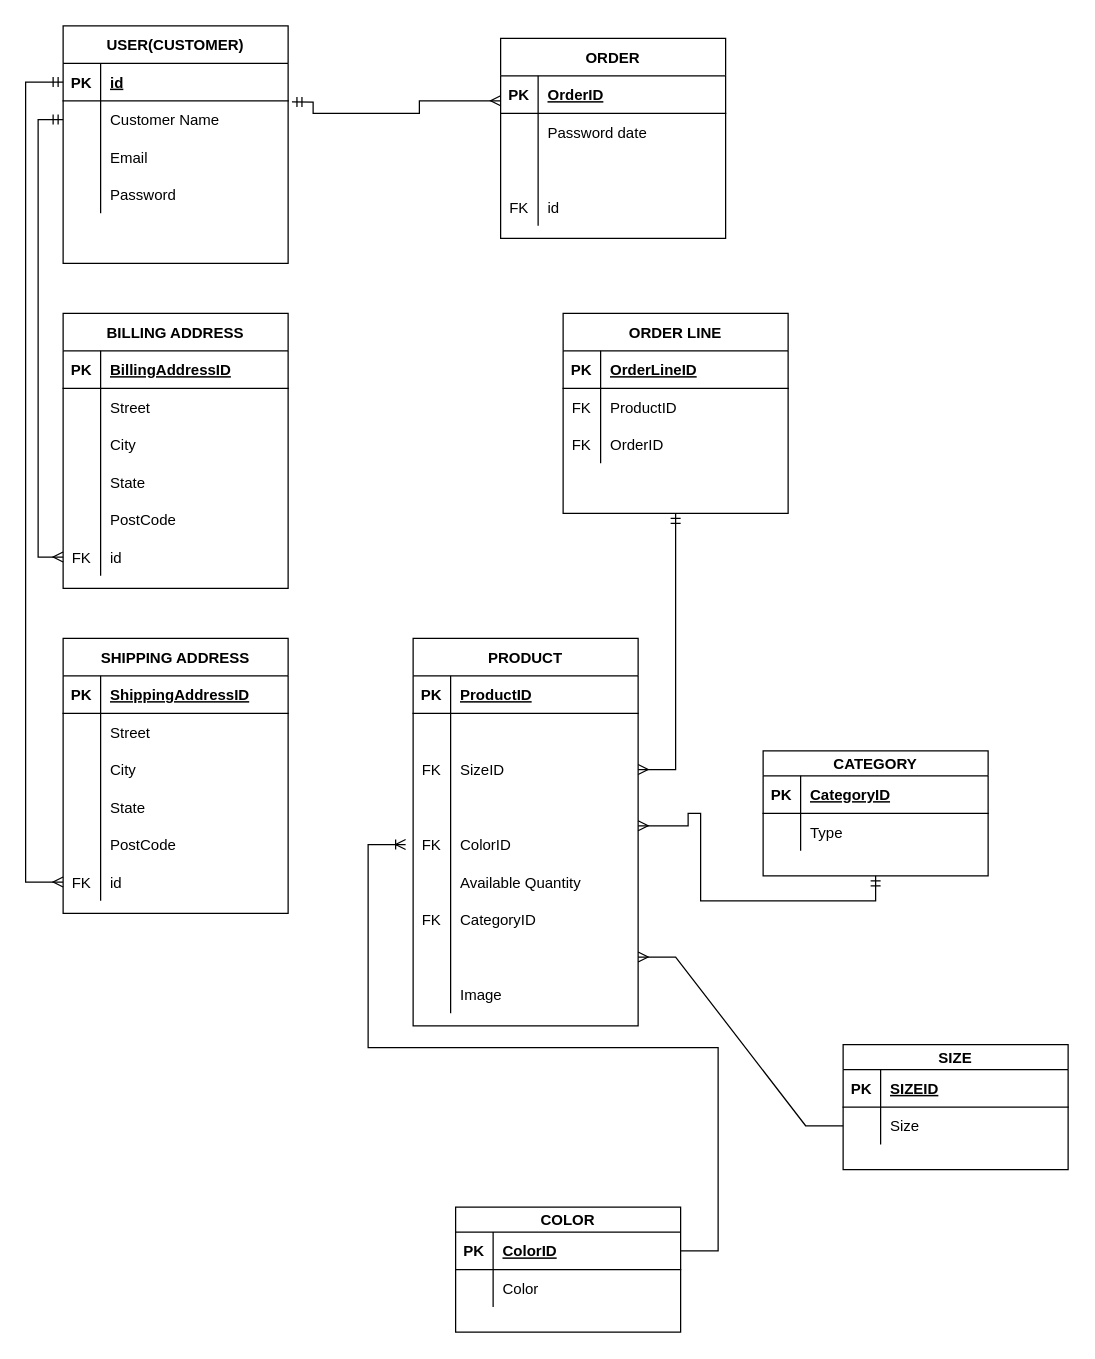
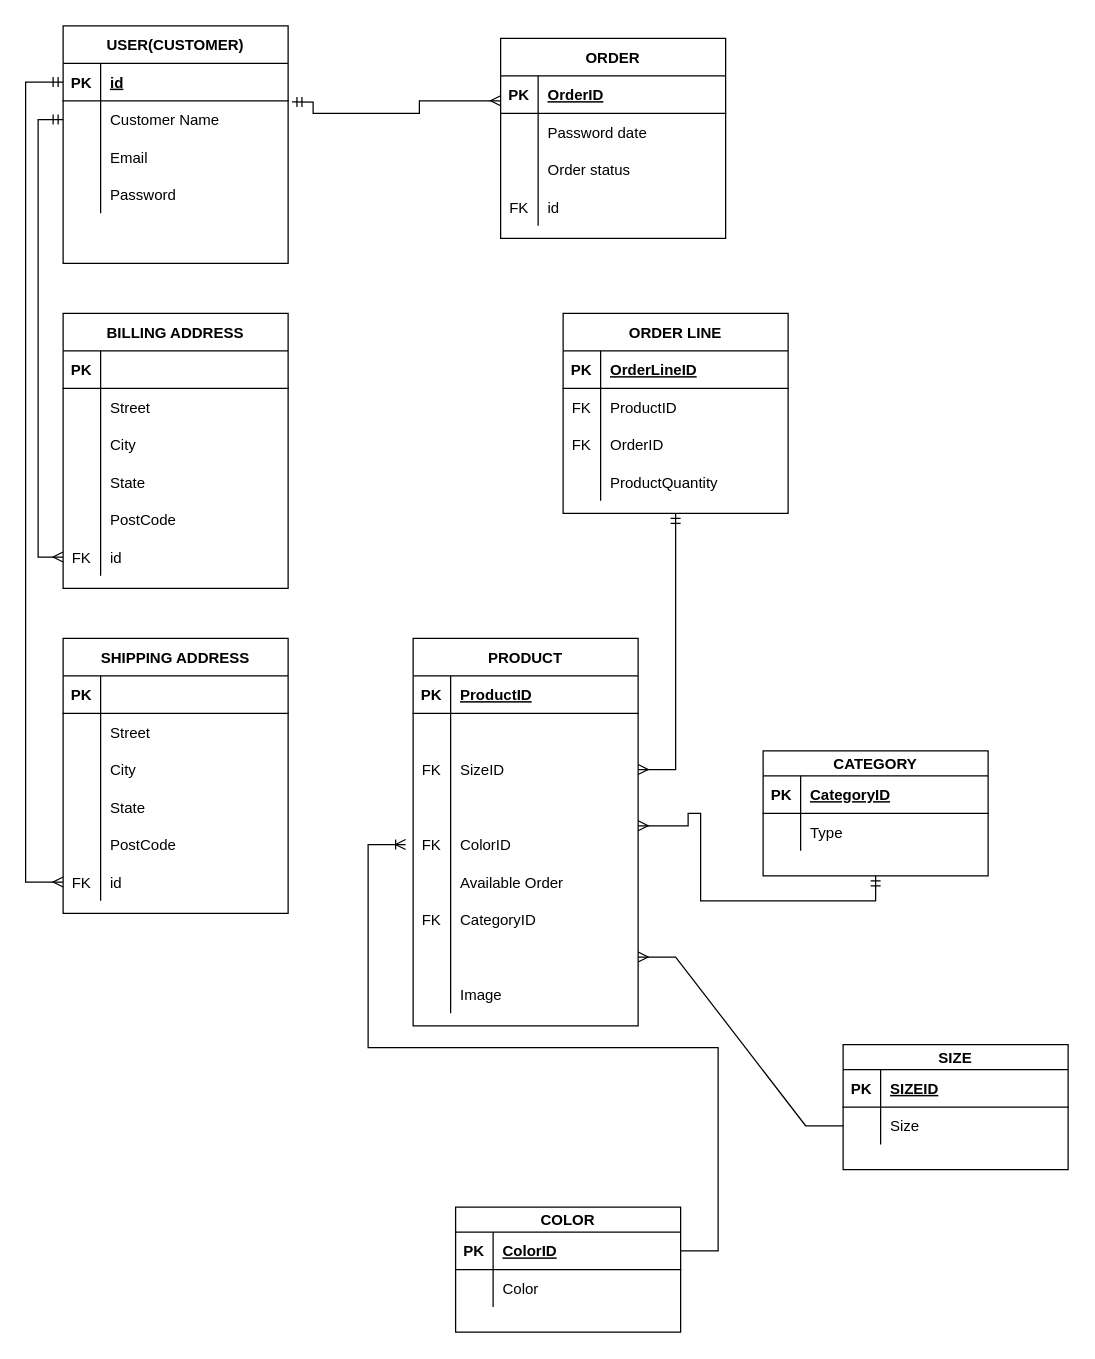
node "Order status": added
node "BillingAddressID": removed
node "ProductQuantity": added
node "ShippingAddressID": removed
node "Available Quantity": label "Available Quantity" -> "Available Order"
